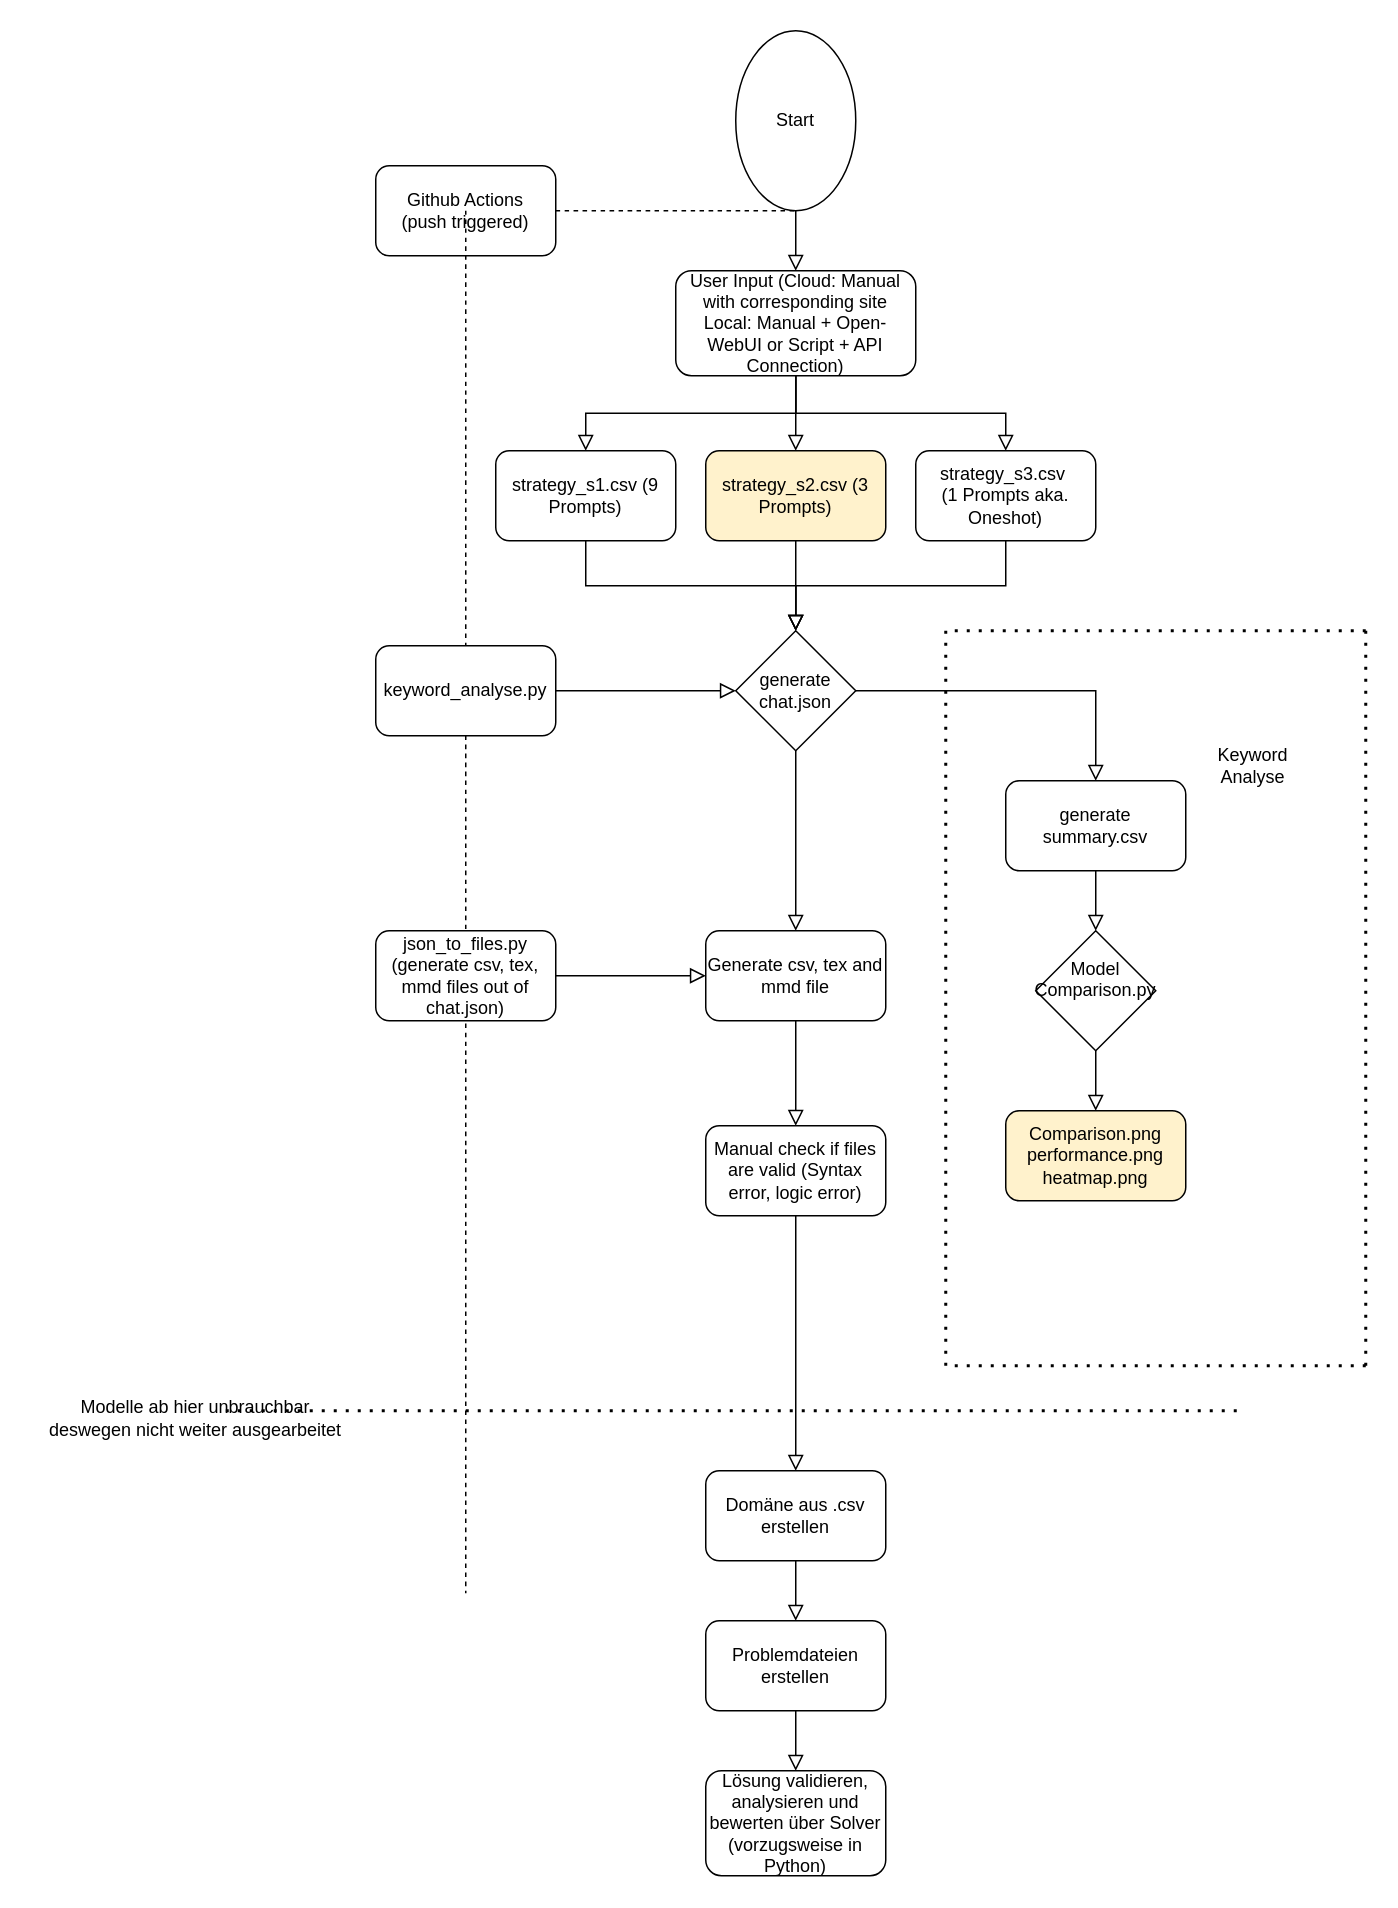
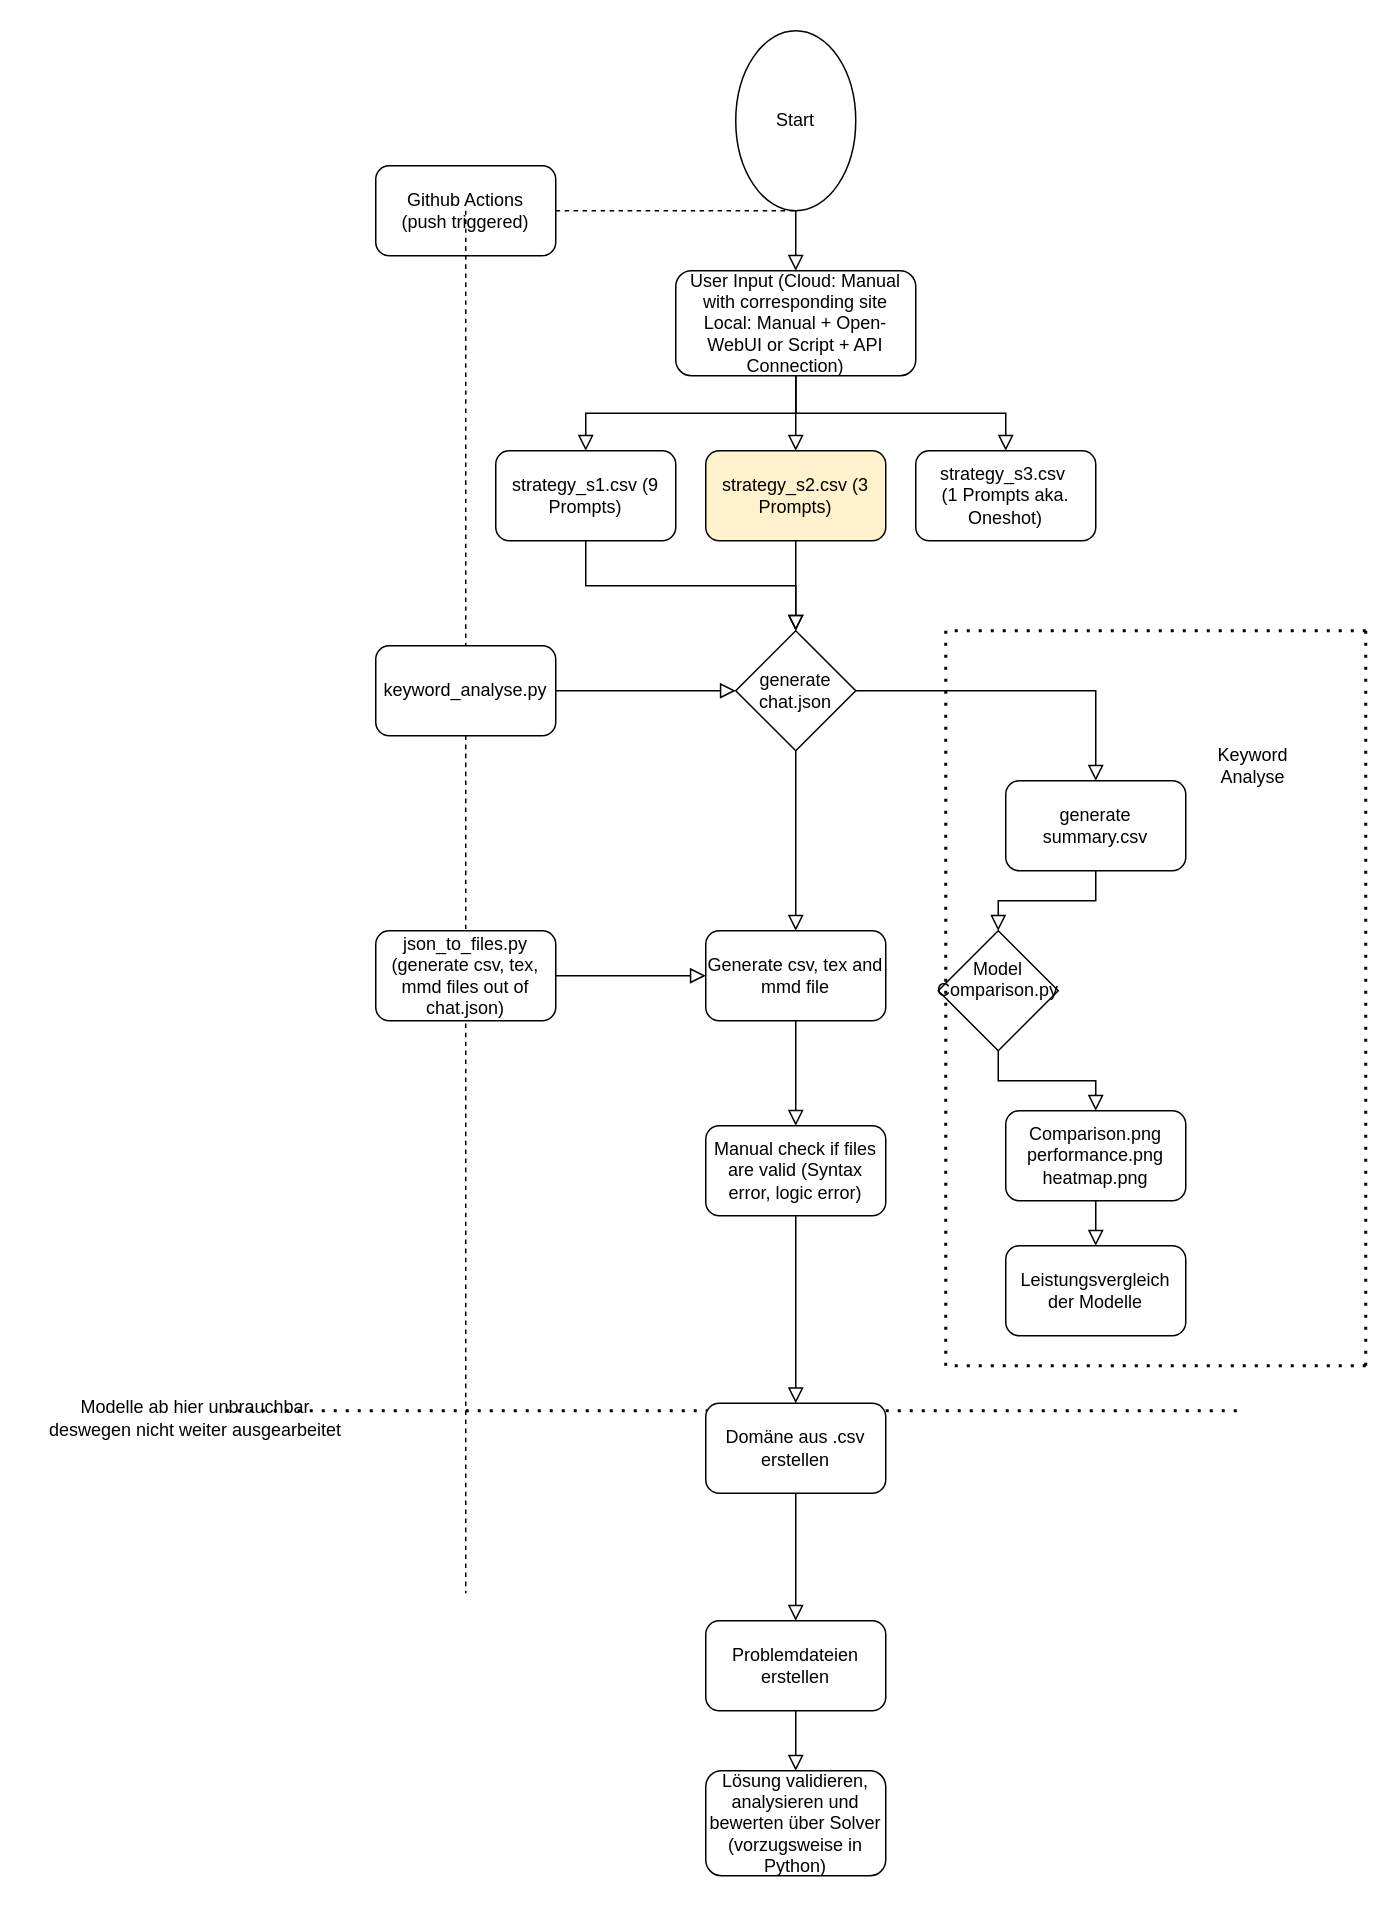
edge "strategy_s3.csv (1 Prompts aka. Oneshot)" -> "generate chat.json": removed
node "Model Comparison.py": moved (1096, 991) -> (998, 991)
node "Comparison.png performance.png heatmap.png": fillcolor #fff2cc -> #ffffff
edge "Comparison.png performance.png heatmap.png" -> "Leistungsvergleich der Modelle": added
node "Leistungsvergleich der Modelle": added
node "Domäne aus .csv erstellen": moved (796, 1516) -> (796, 1448)
